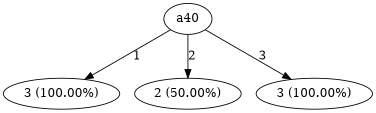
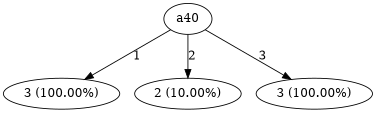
node "2 (50.00%)": label "2 (50.00%)" -> "2 (10.00%)"
